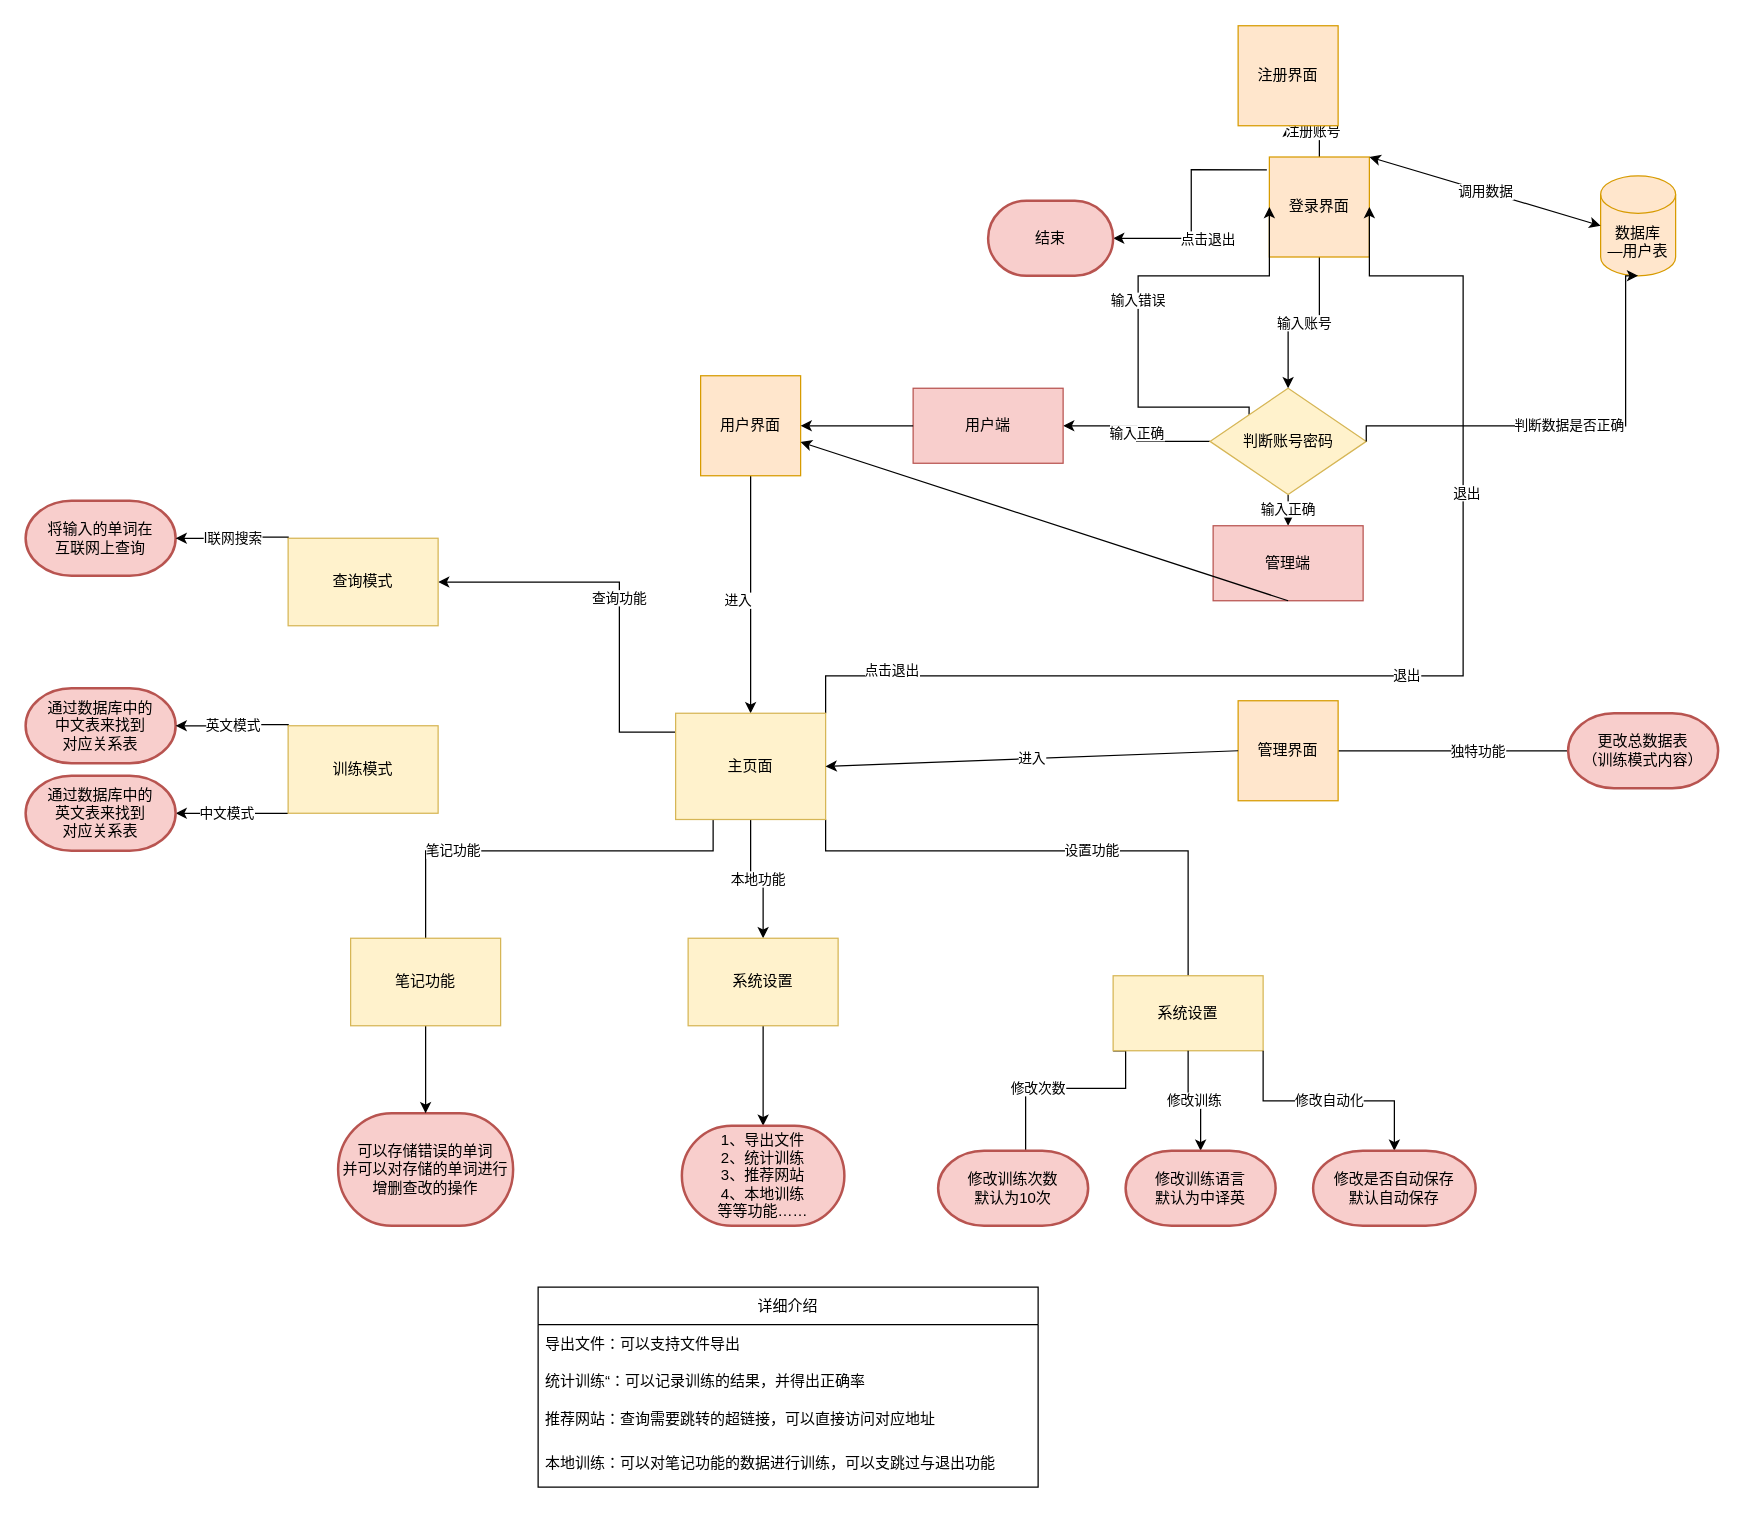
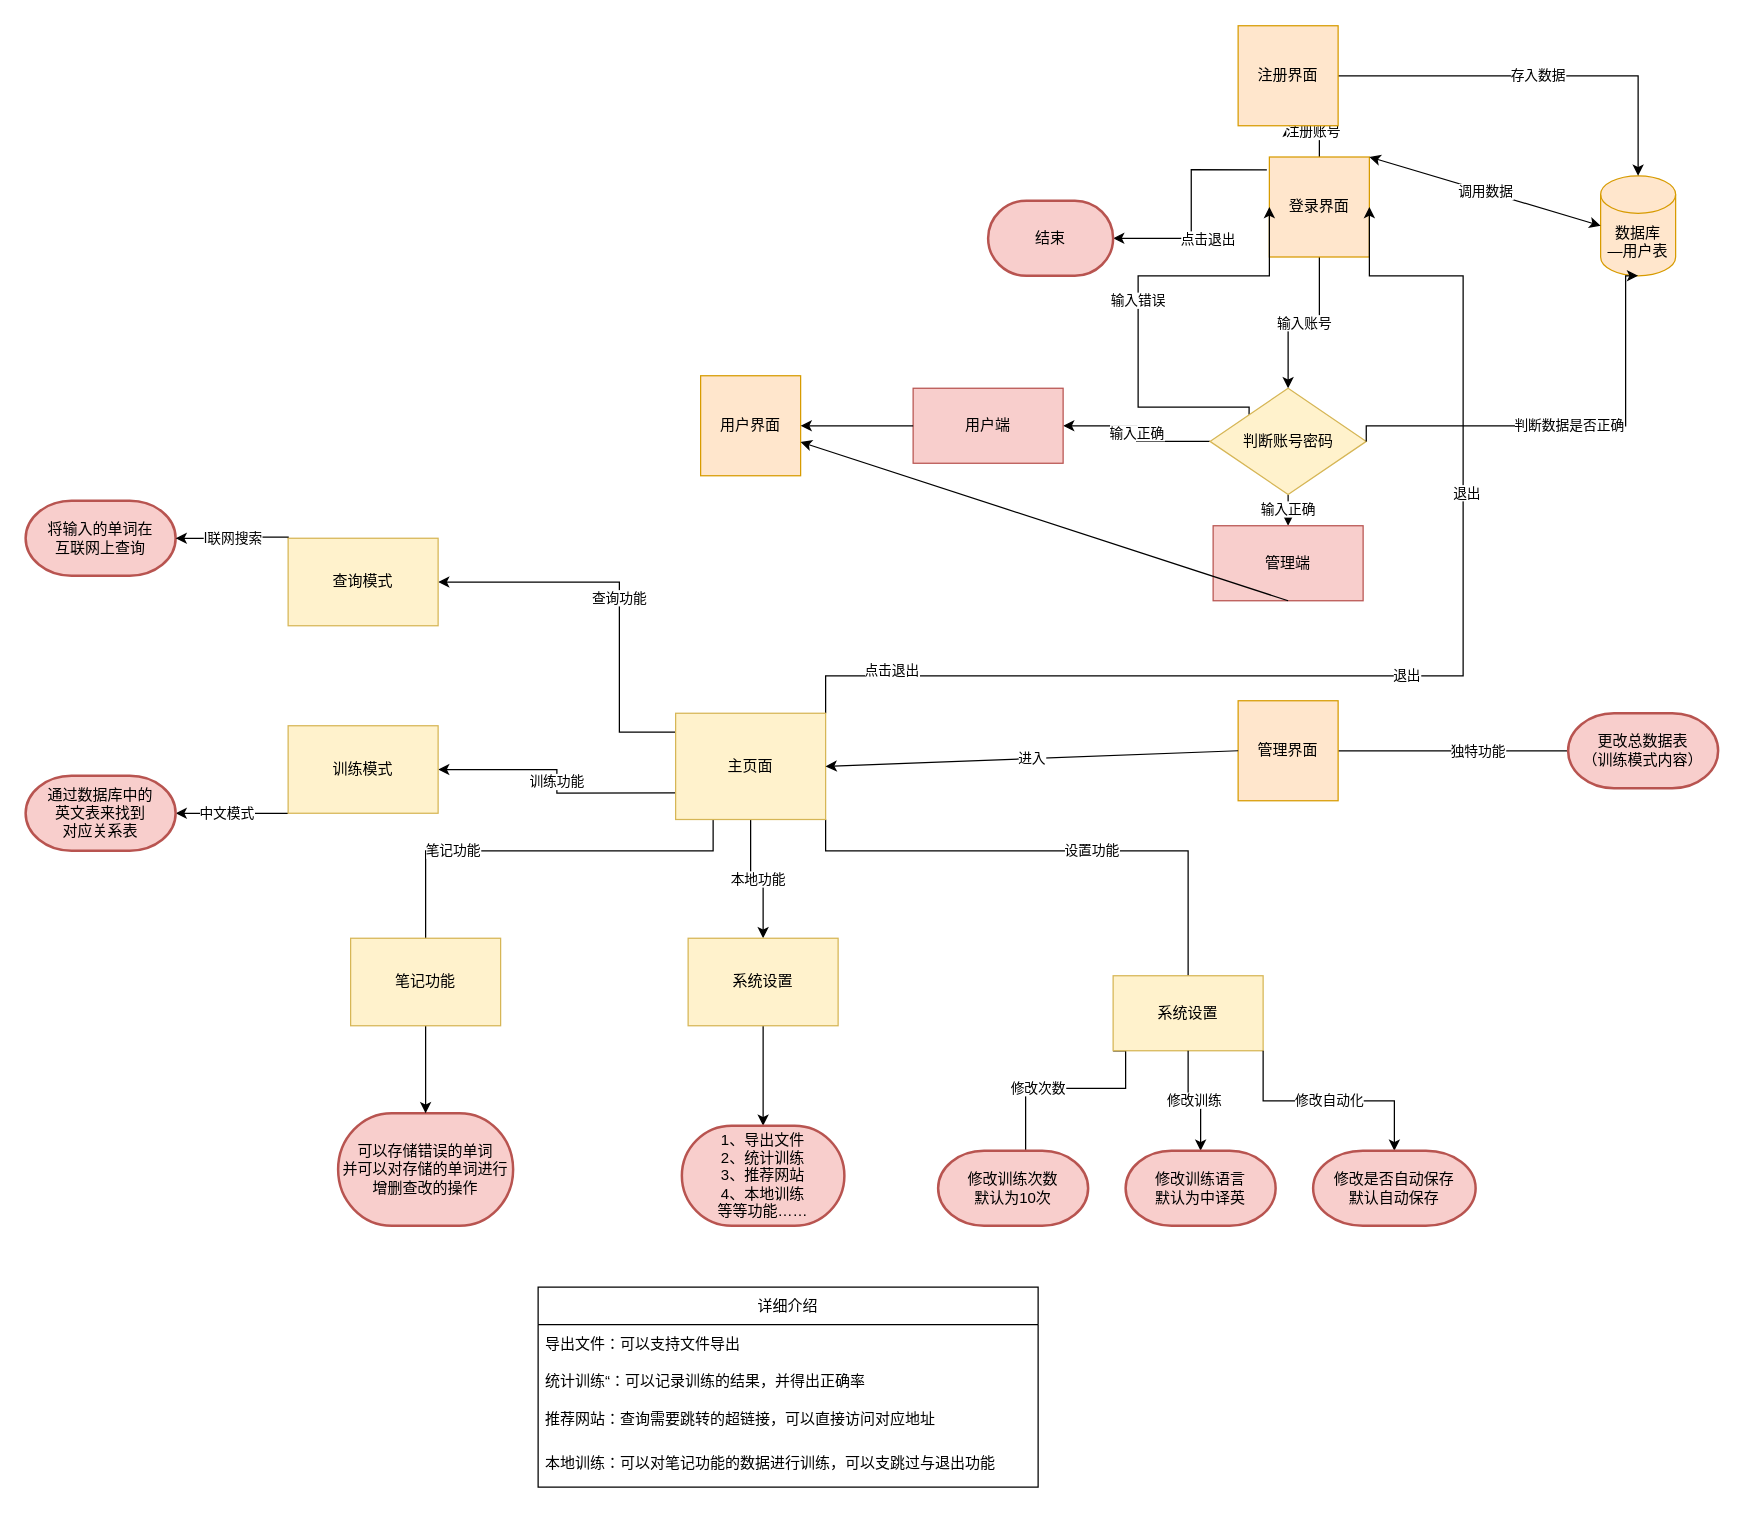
edge "注册界面" -> "数据库 —用户表": added, label "存入数据"
edge "用户界面" -> "主页面": removed, label "进入"
node "通过数据库中的 中文表来找到 对应关系表": removed
edge "训练模式" -> "通过数据库中的 中文表来找到 对应关系表": removed, label "英文模式"
edge "主页面" -> "训练模式": added, label "训练功能"
